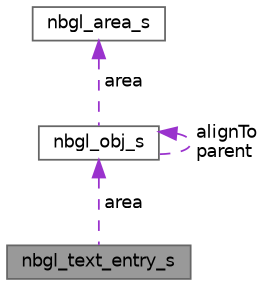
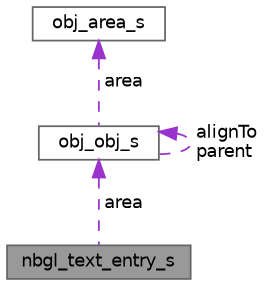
node "nbgl_area_s": label "nbgl_area_s" -> "obj_area_s"
node "nbgl_obj_s": label "nbgl_obj_s" -> "obj_obj_s"
